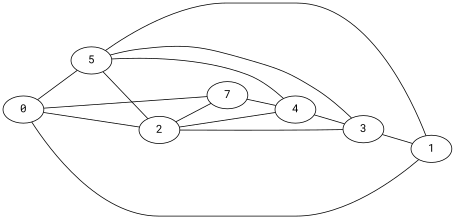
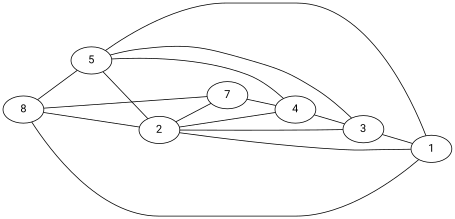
node "0": label "0" -> "8"
edge "2" -- "1": added
